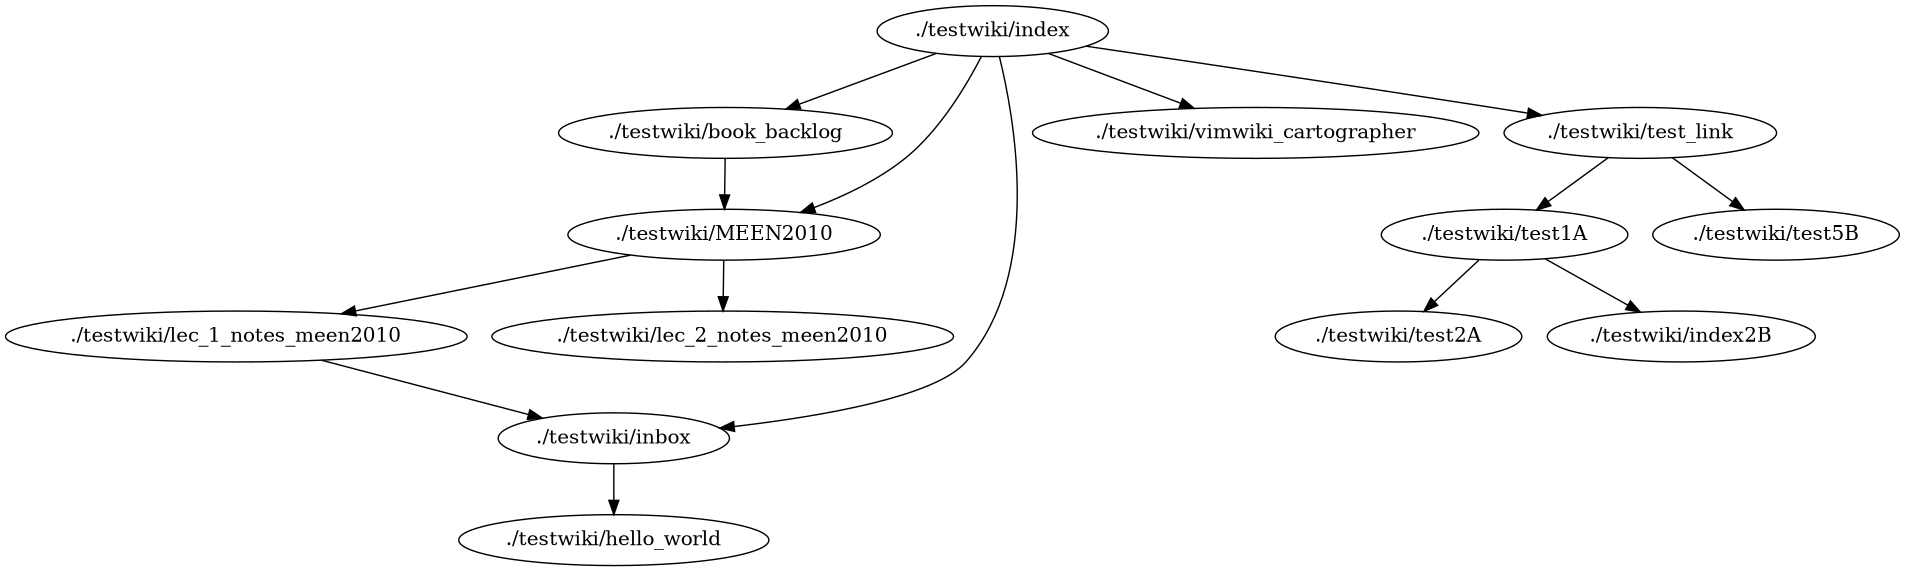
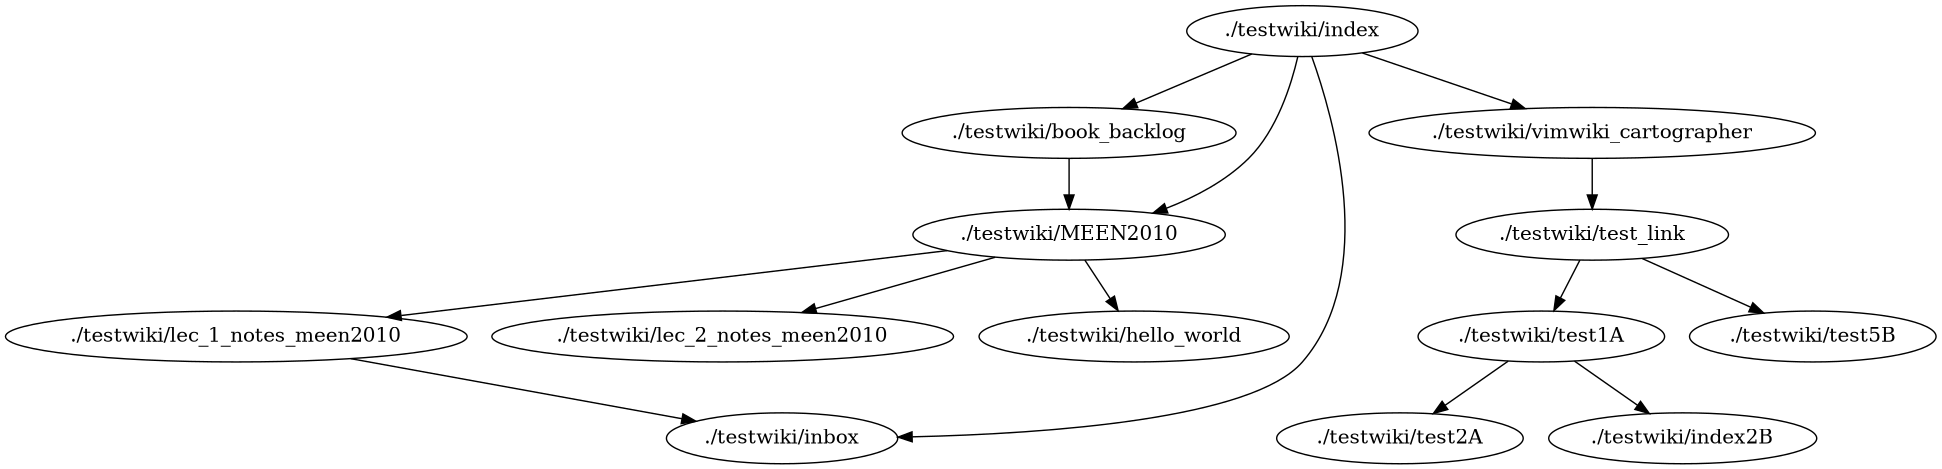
edge "./testwiki/index" -> "./testwiki/test_link": now "./testwiki/vimwiki_cartographer" -> "./testwiki/test_link"
edge "./testwiki/inbox" -> "./testwiki/hello_world": now "./testwiki/MEEN2010" -> "./testwiki/hello_world"
